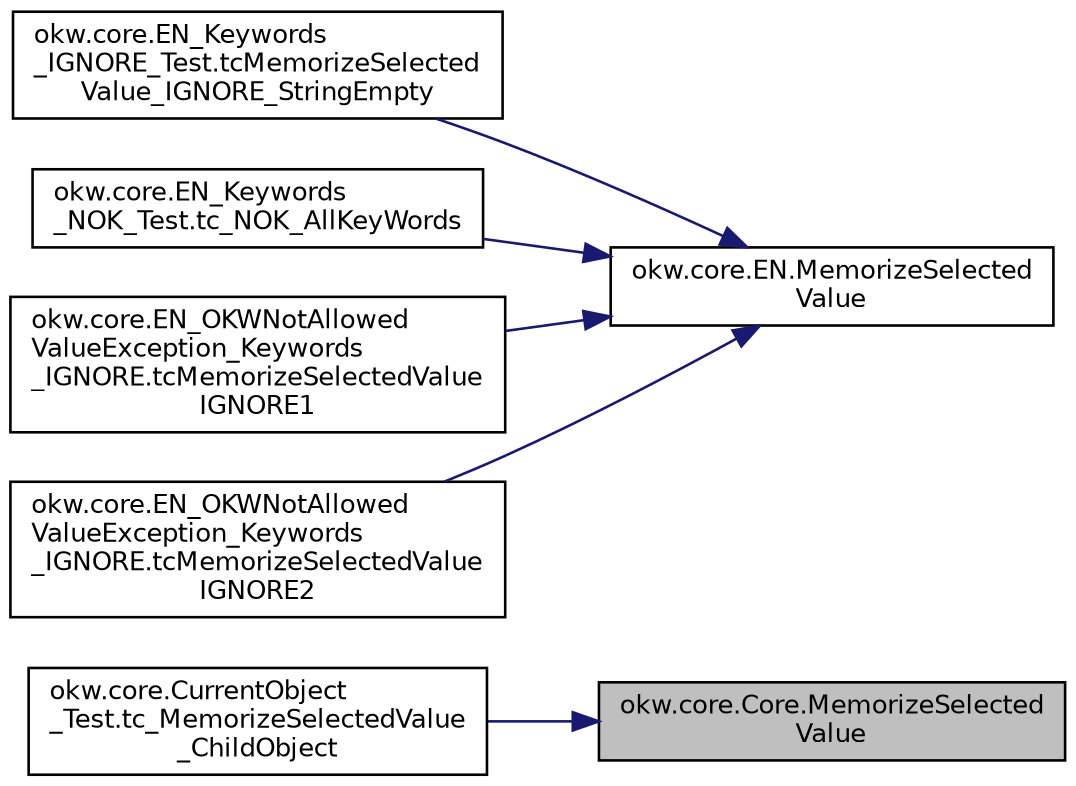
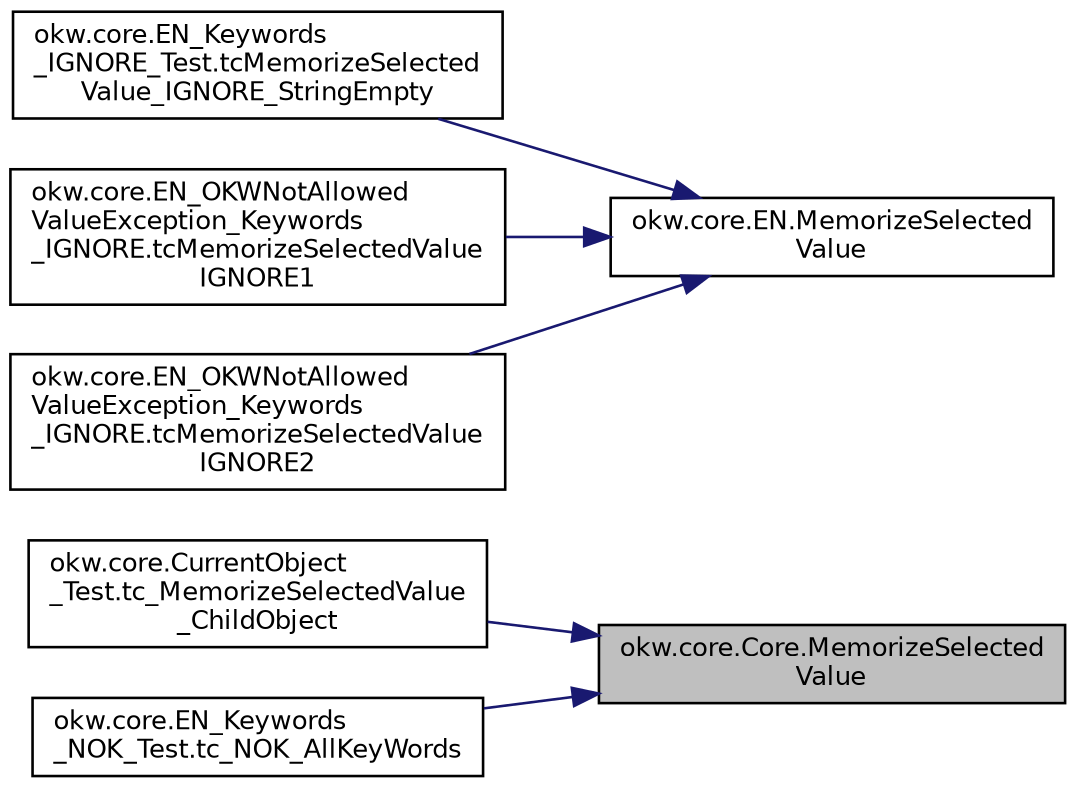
edge "okw.core.EN_Keywords _NOK_Test.tc_NOK_AllKeyWords" -> "okw.core.EN.MemorizeSelected Value": now "okw.core.EN_Keywords _NOK_Test.tc_NOK_AllKeyWords" -> "okw.core.Core.MemorizeSelected Value"
